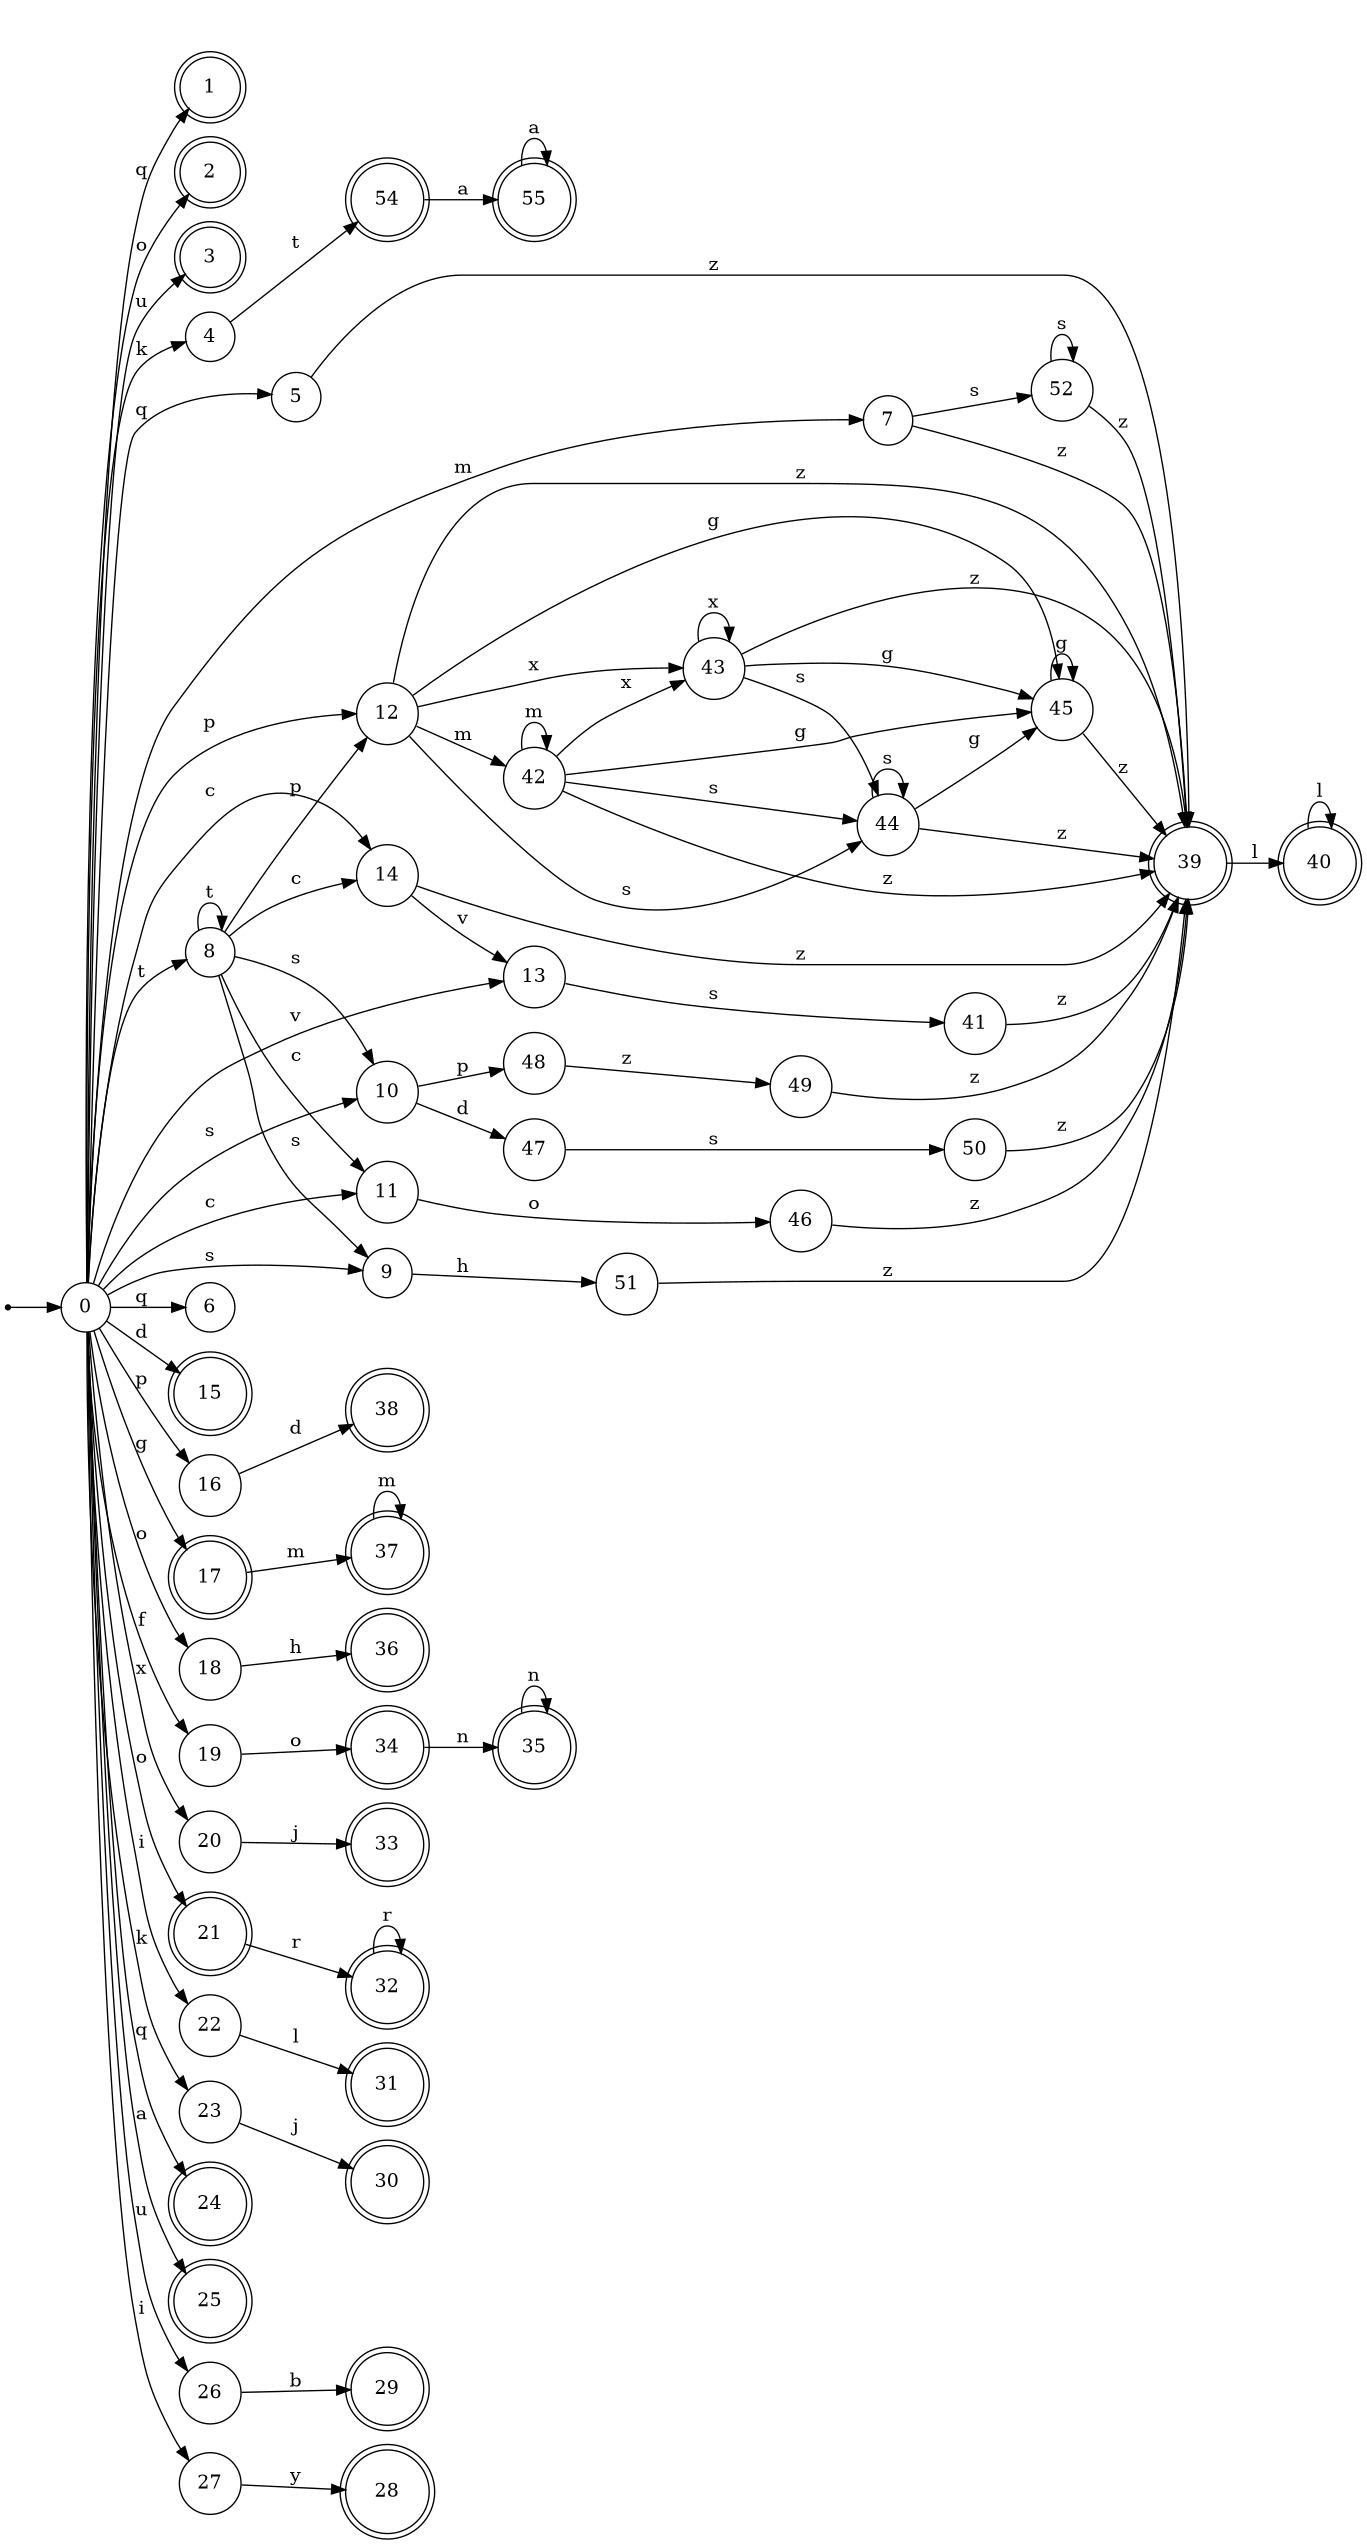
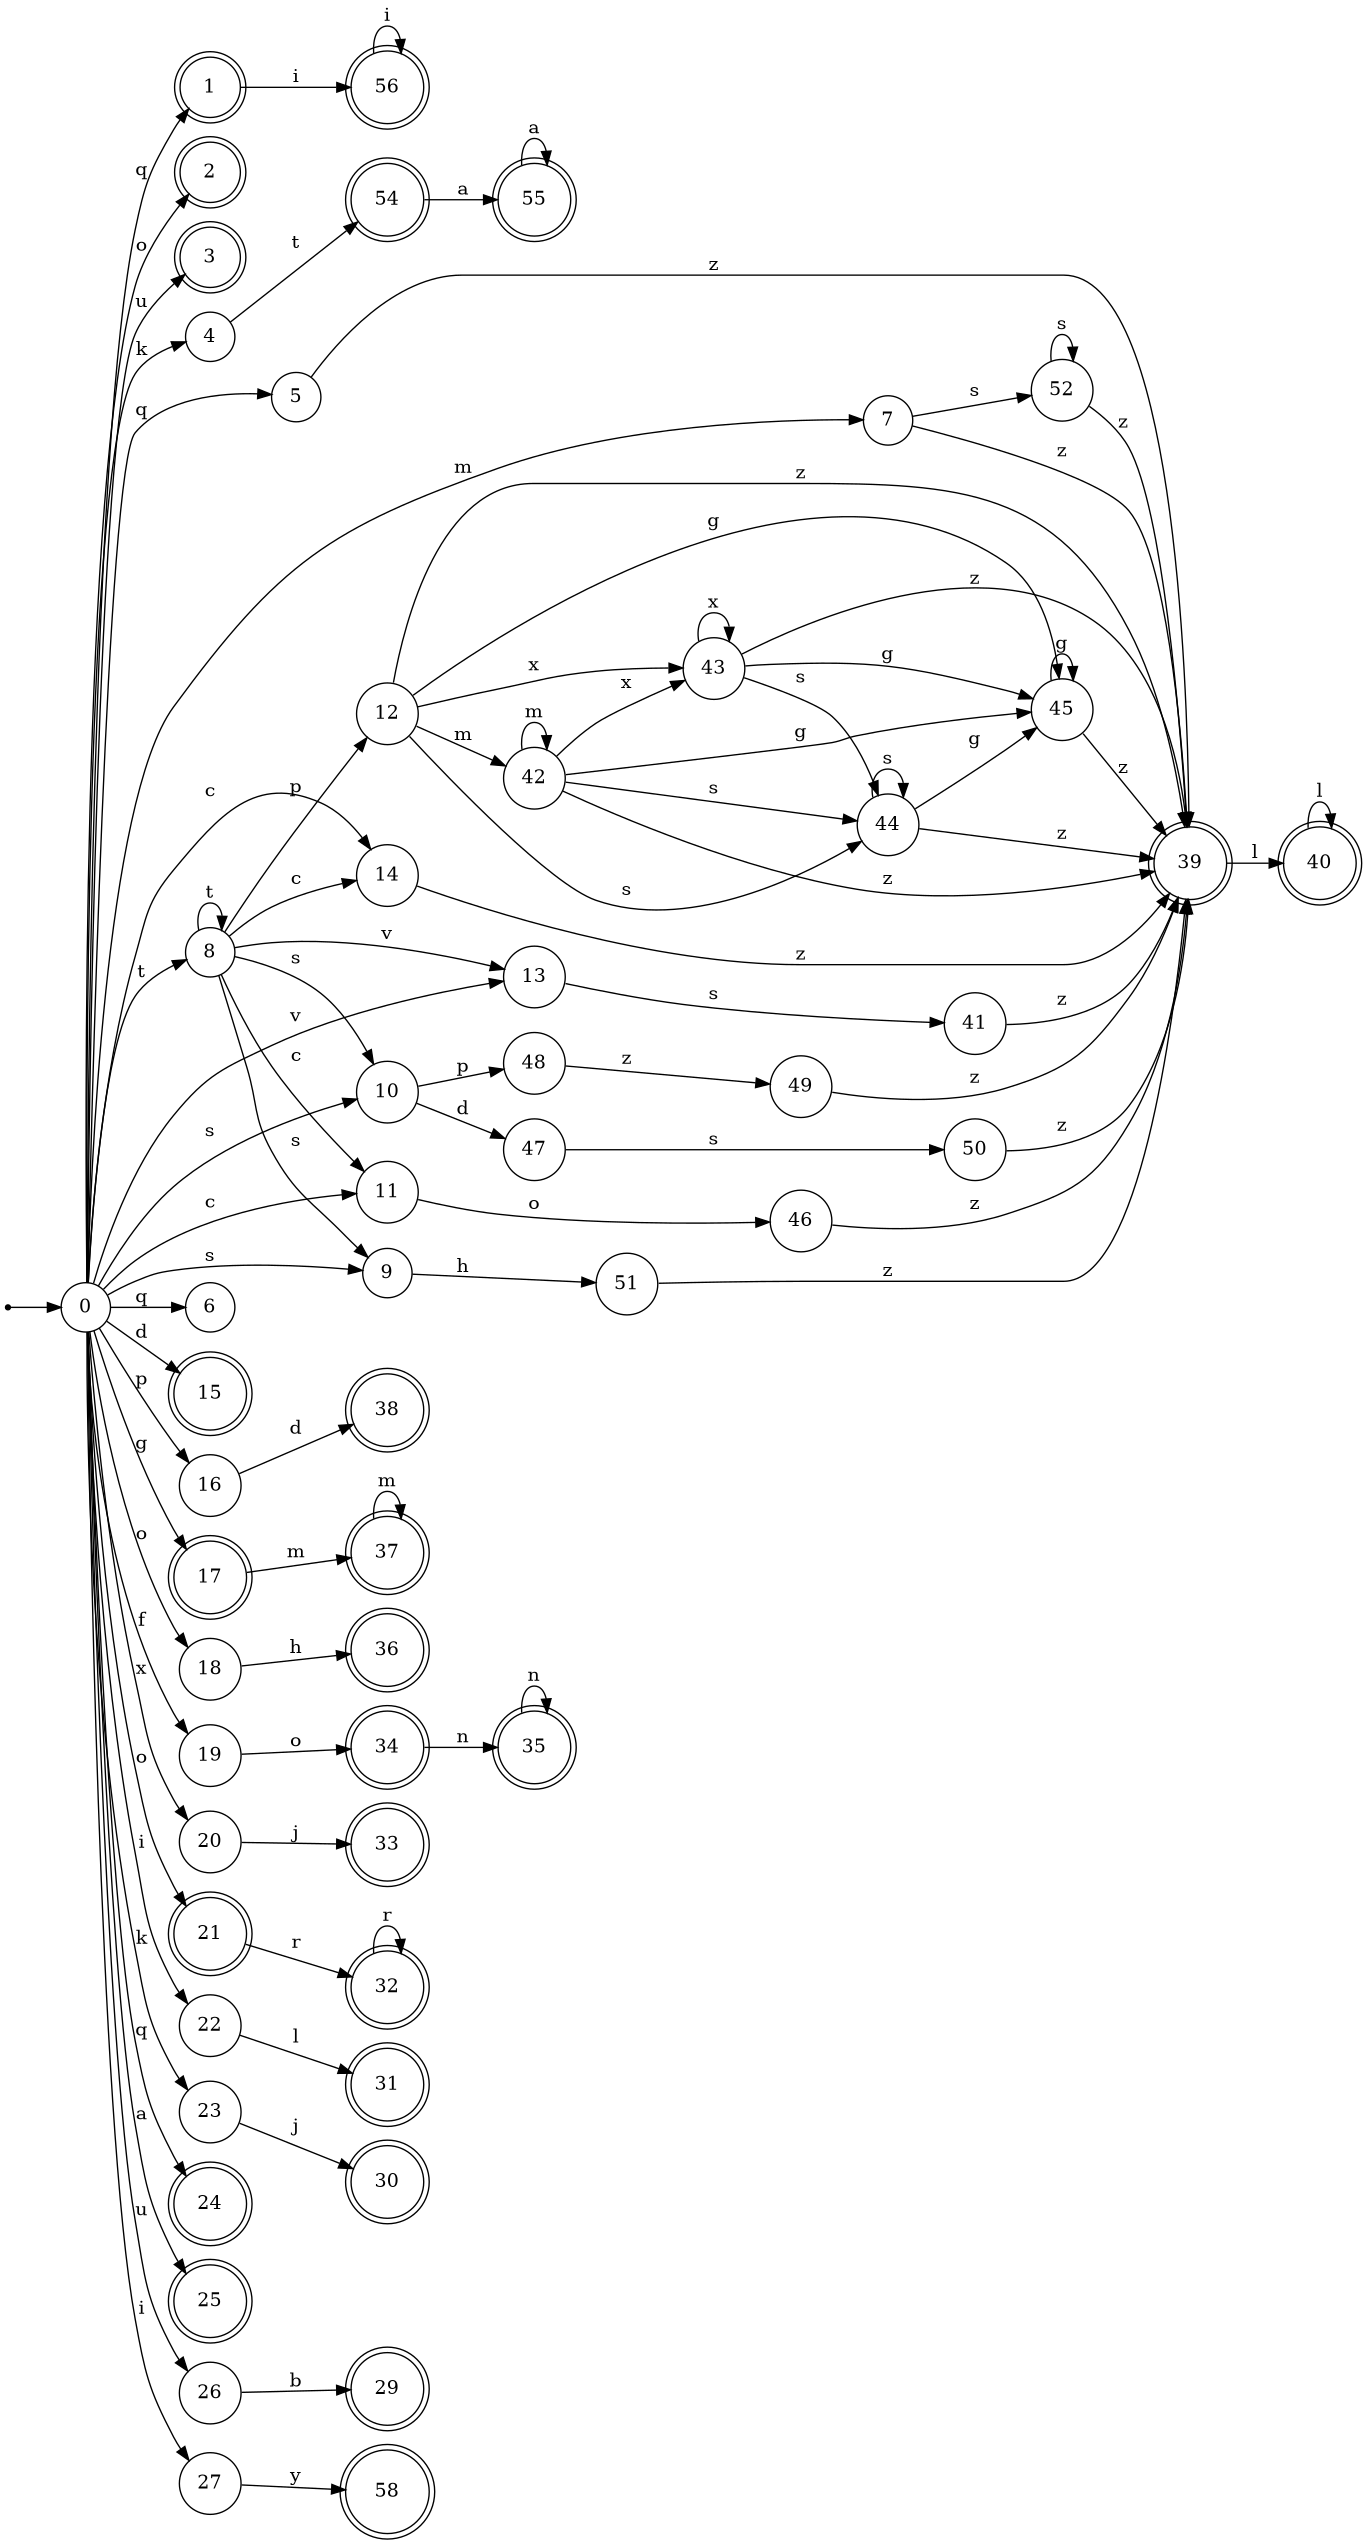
node "56": added
edge "0" -> "12": removed, label "p"
edge "14" -> "13": now "8" -> "13"
node "28": label "28" -> "58"
